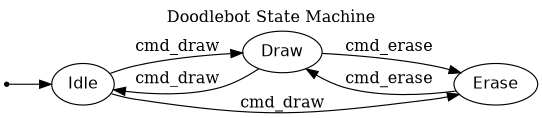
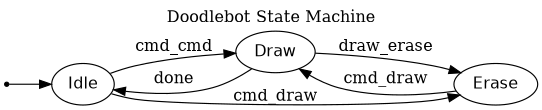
edge "Idle" -> "Draw": label "cmd_draw" -> "cmd_cmd"
edge "Draw" -> "Erase": label "cmd_erase" -> "draw_erase"
edge "Draw" -> "Idle": label "cmd_draw" -> "done"
edge "Erase" -> "Draw": label "cmd_erase" -> "cmd_draw"
